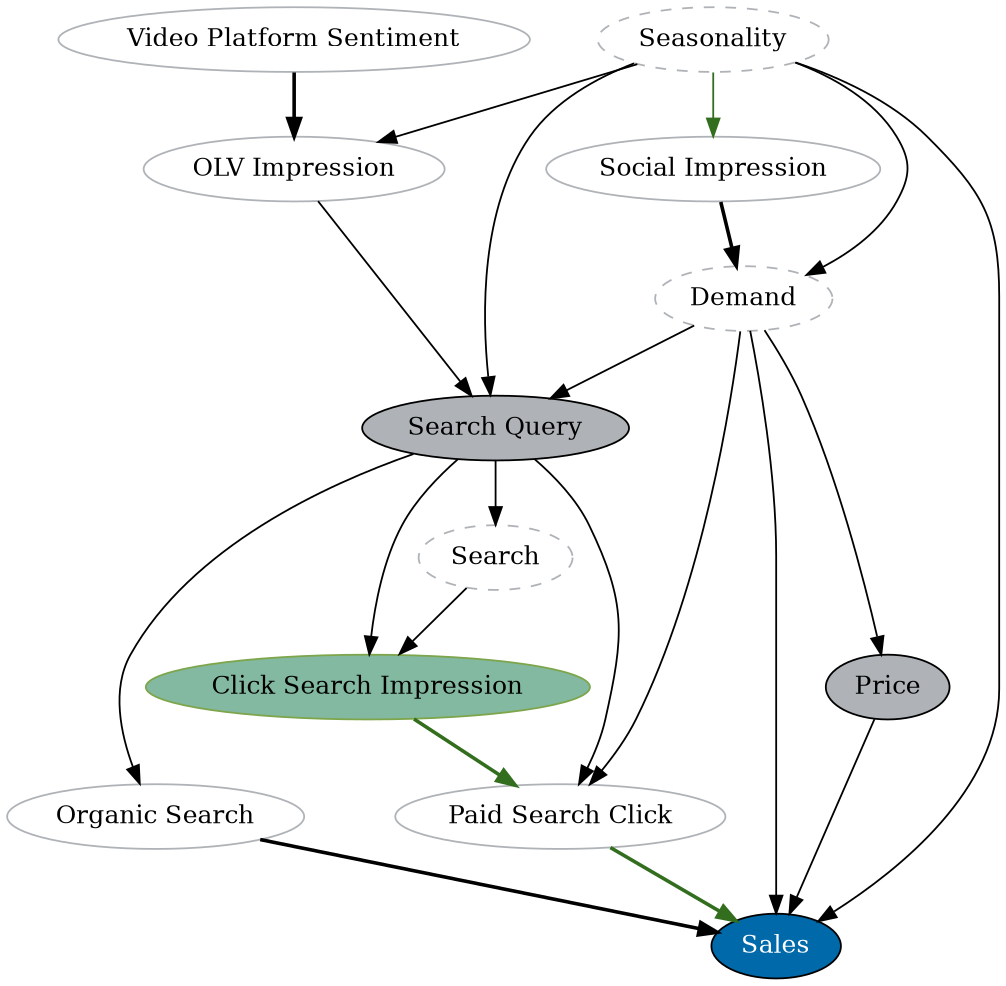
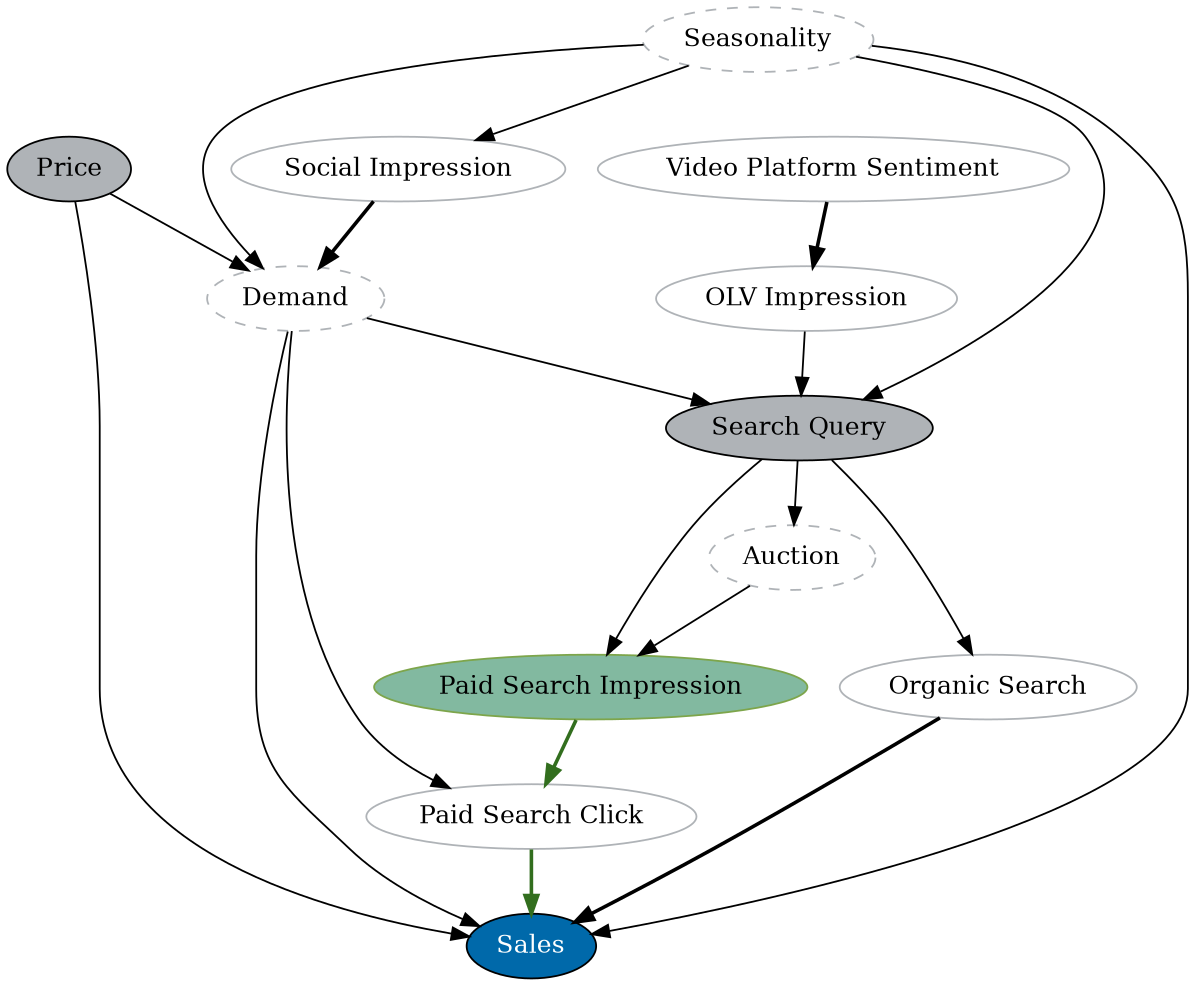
edge "Seasonality" -> "Social Impression": color #326e1e -> black
edge "Seasonality" -> "OLV Impression": removed
edge "Demand" -> "Price": reversed
node "Search": label "Search" -> "Auction"
edge "Search Query" -> "Paid Search Click": removed
node "Click Search Impression": label "Click Search Impression" -> "Paid Search Impression"
